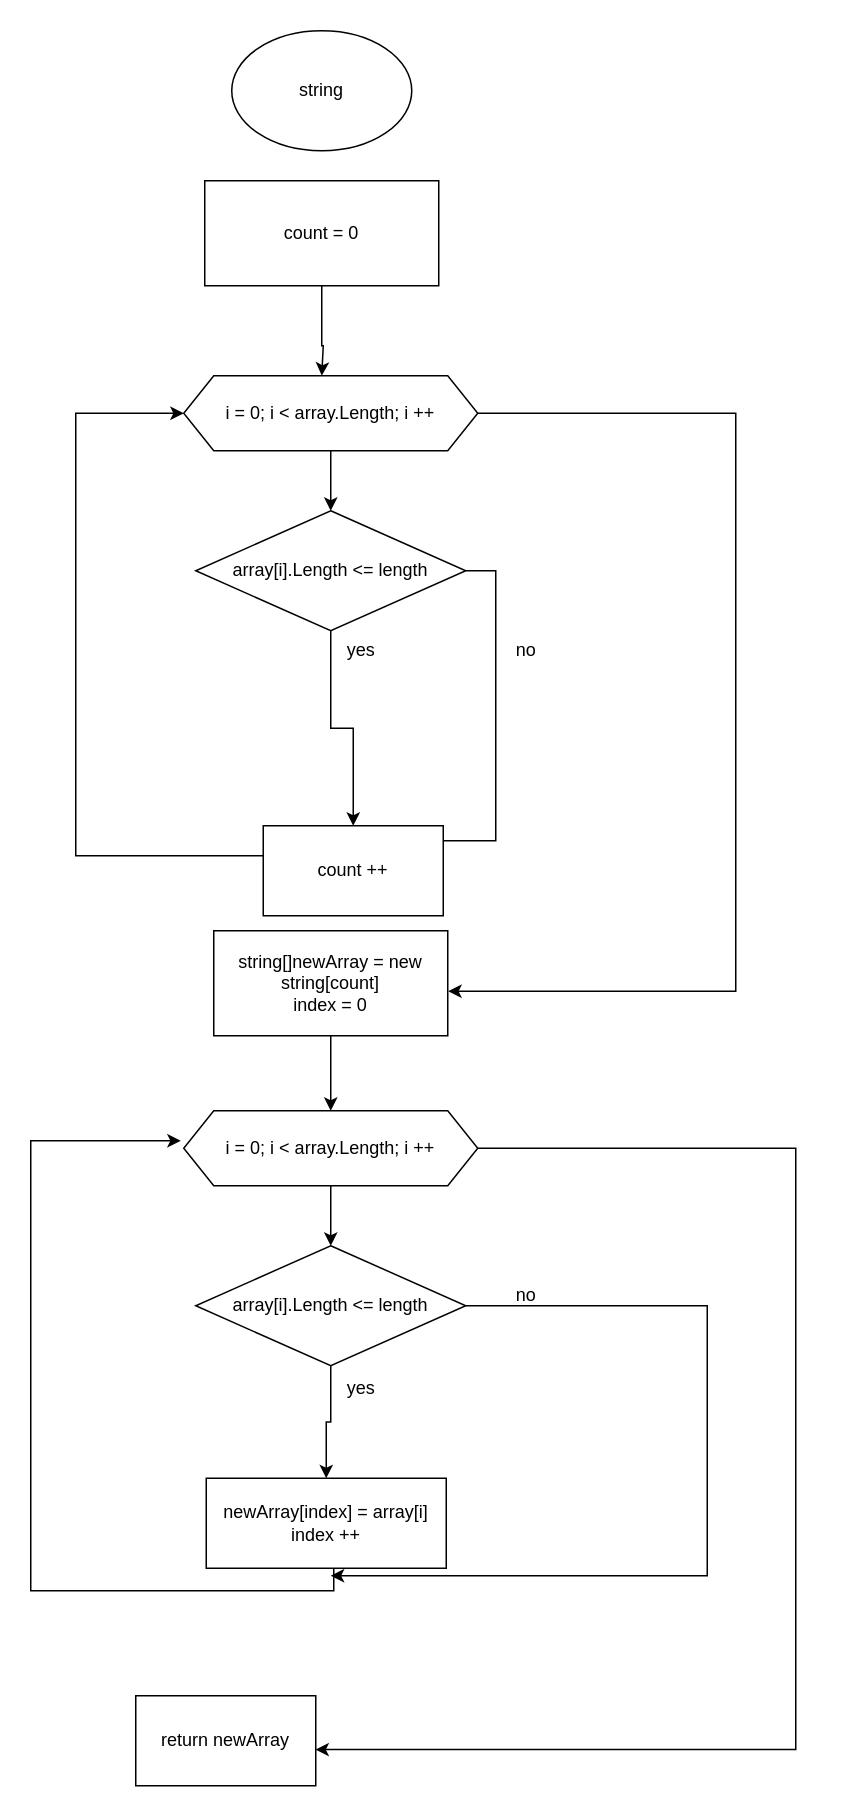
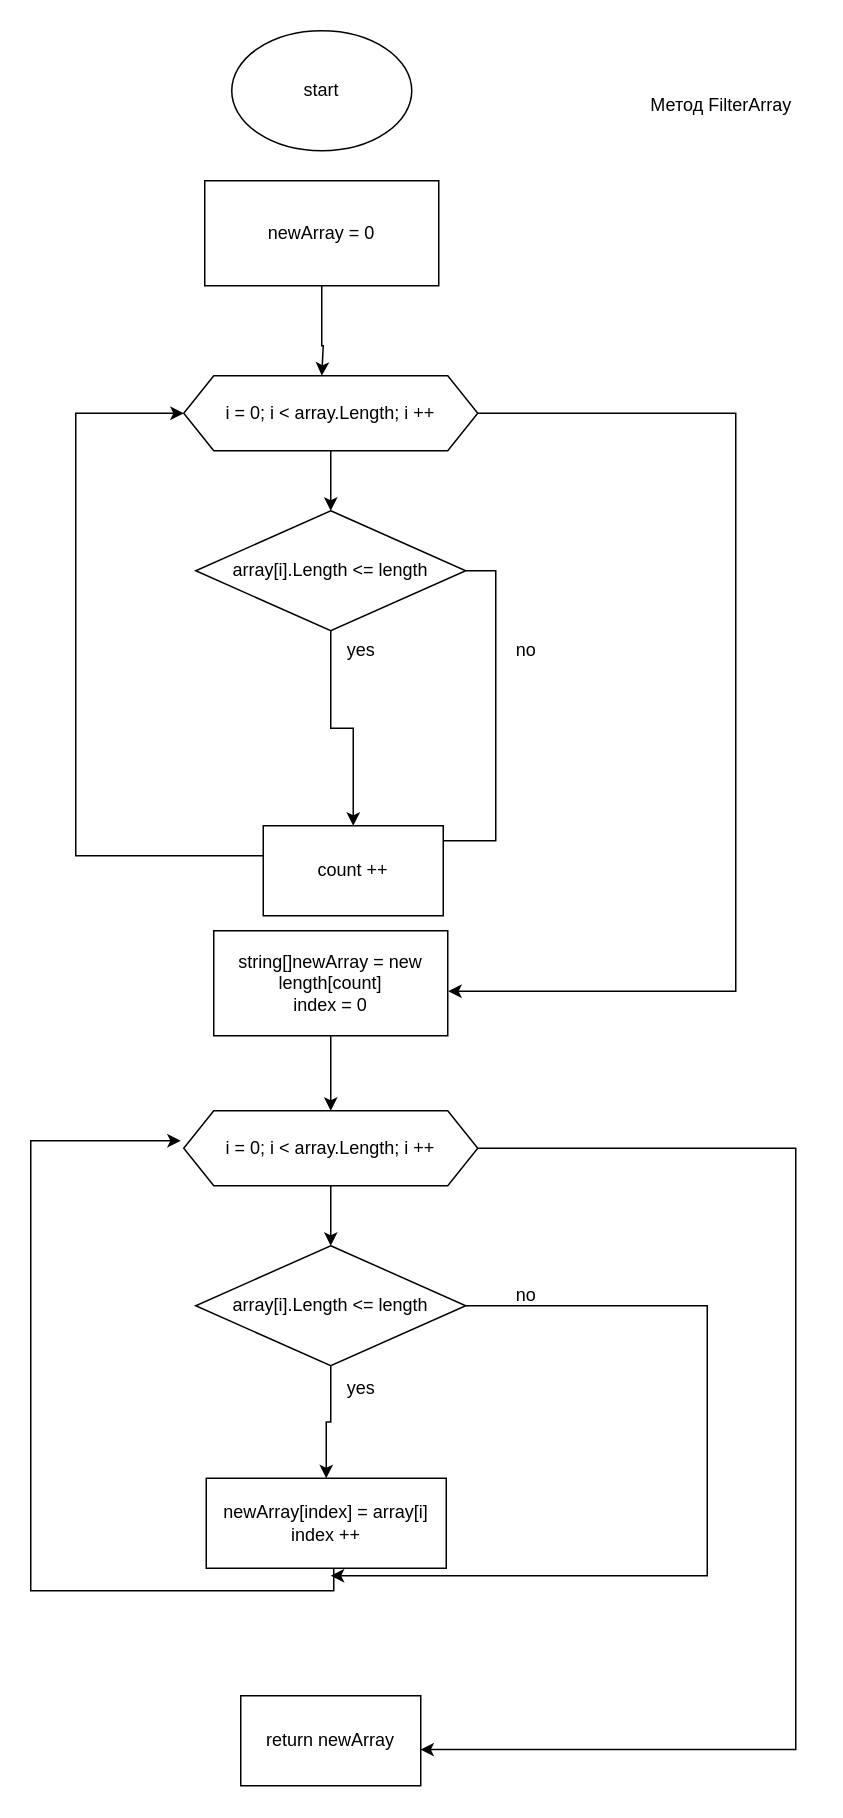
node "string": label "string" -> "start"
node "Метод FilterArray": added
node "count = 0": label "count = 0" -> "newArray = 0"
node "string[]newArray = new string[count] index = 0": label "string[]newArray = new string[count] index = 0" -> "string[]newArray = new length[count] index = 0"
node "return newArray": moved (226, 1741) -> (331, 1741)
